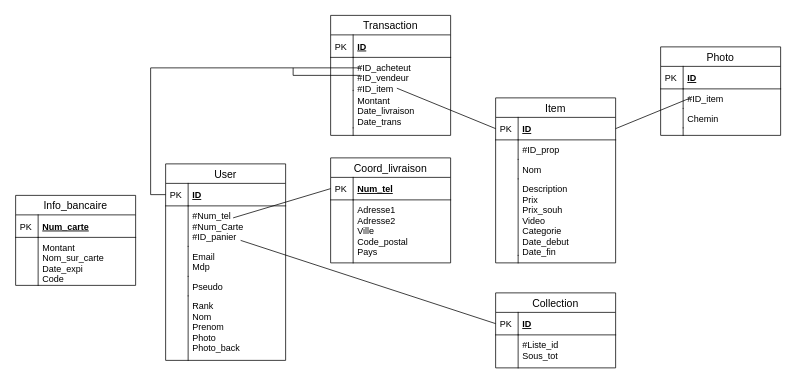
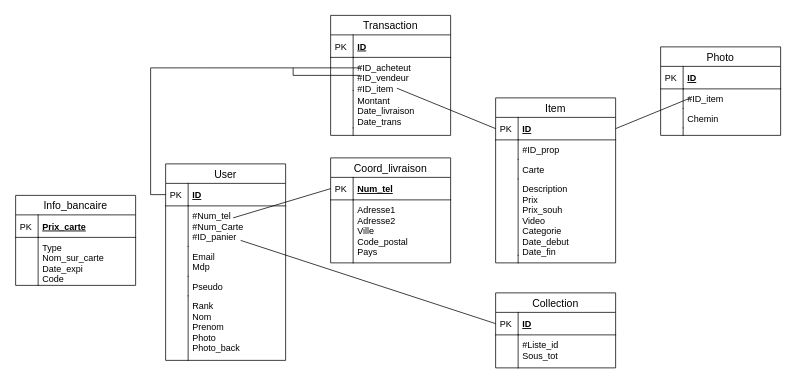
node "Nom": label "Nom" -> "Carte"
node "Num_carte": label "Num_carte" -> "Prix_carte"
node "Montant Nom_sur_carte Date_expi Code": label "Montant Nom_sur_carte Date_expi Code" -> "Type Nom_sur_carte Date_expi Code"
